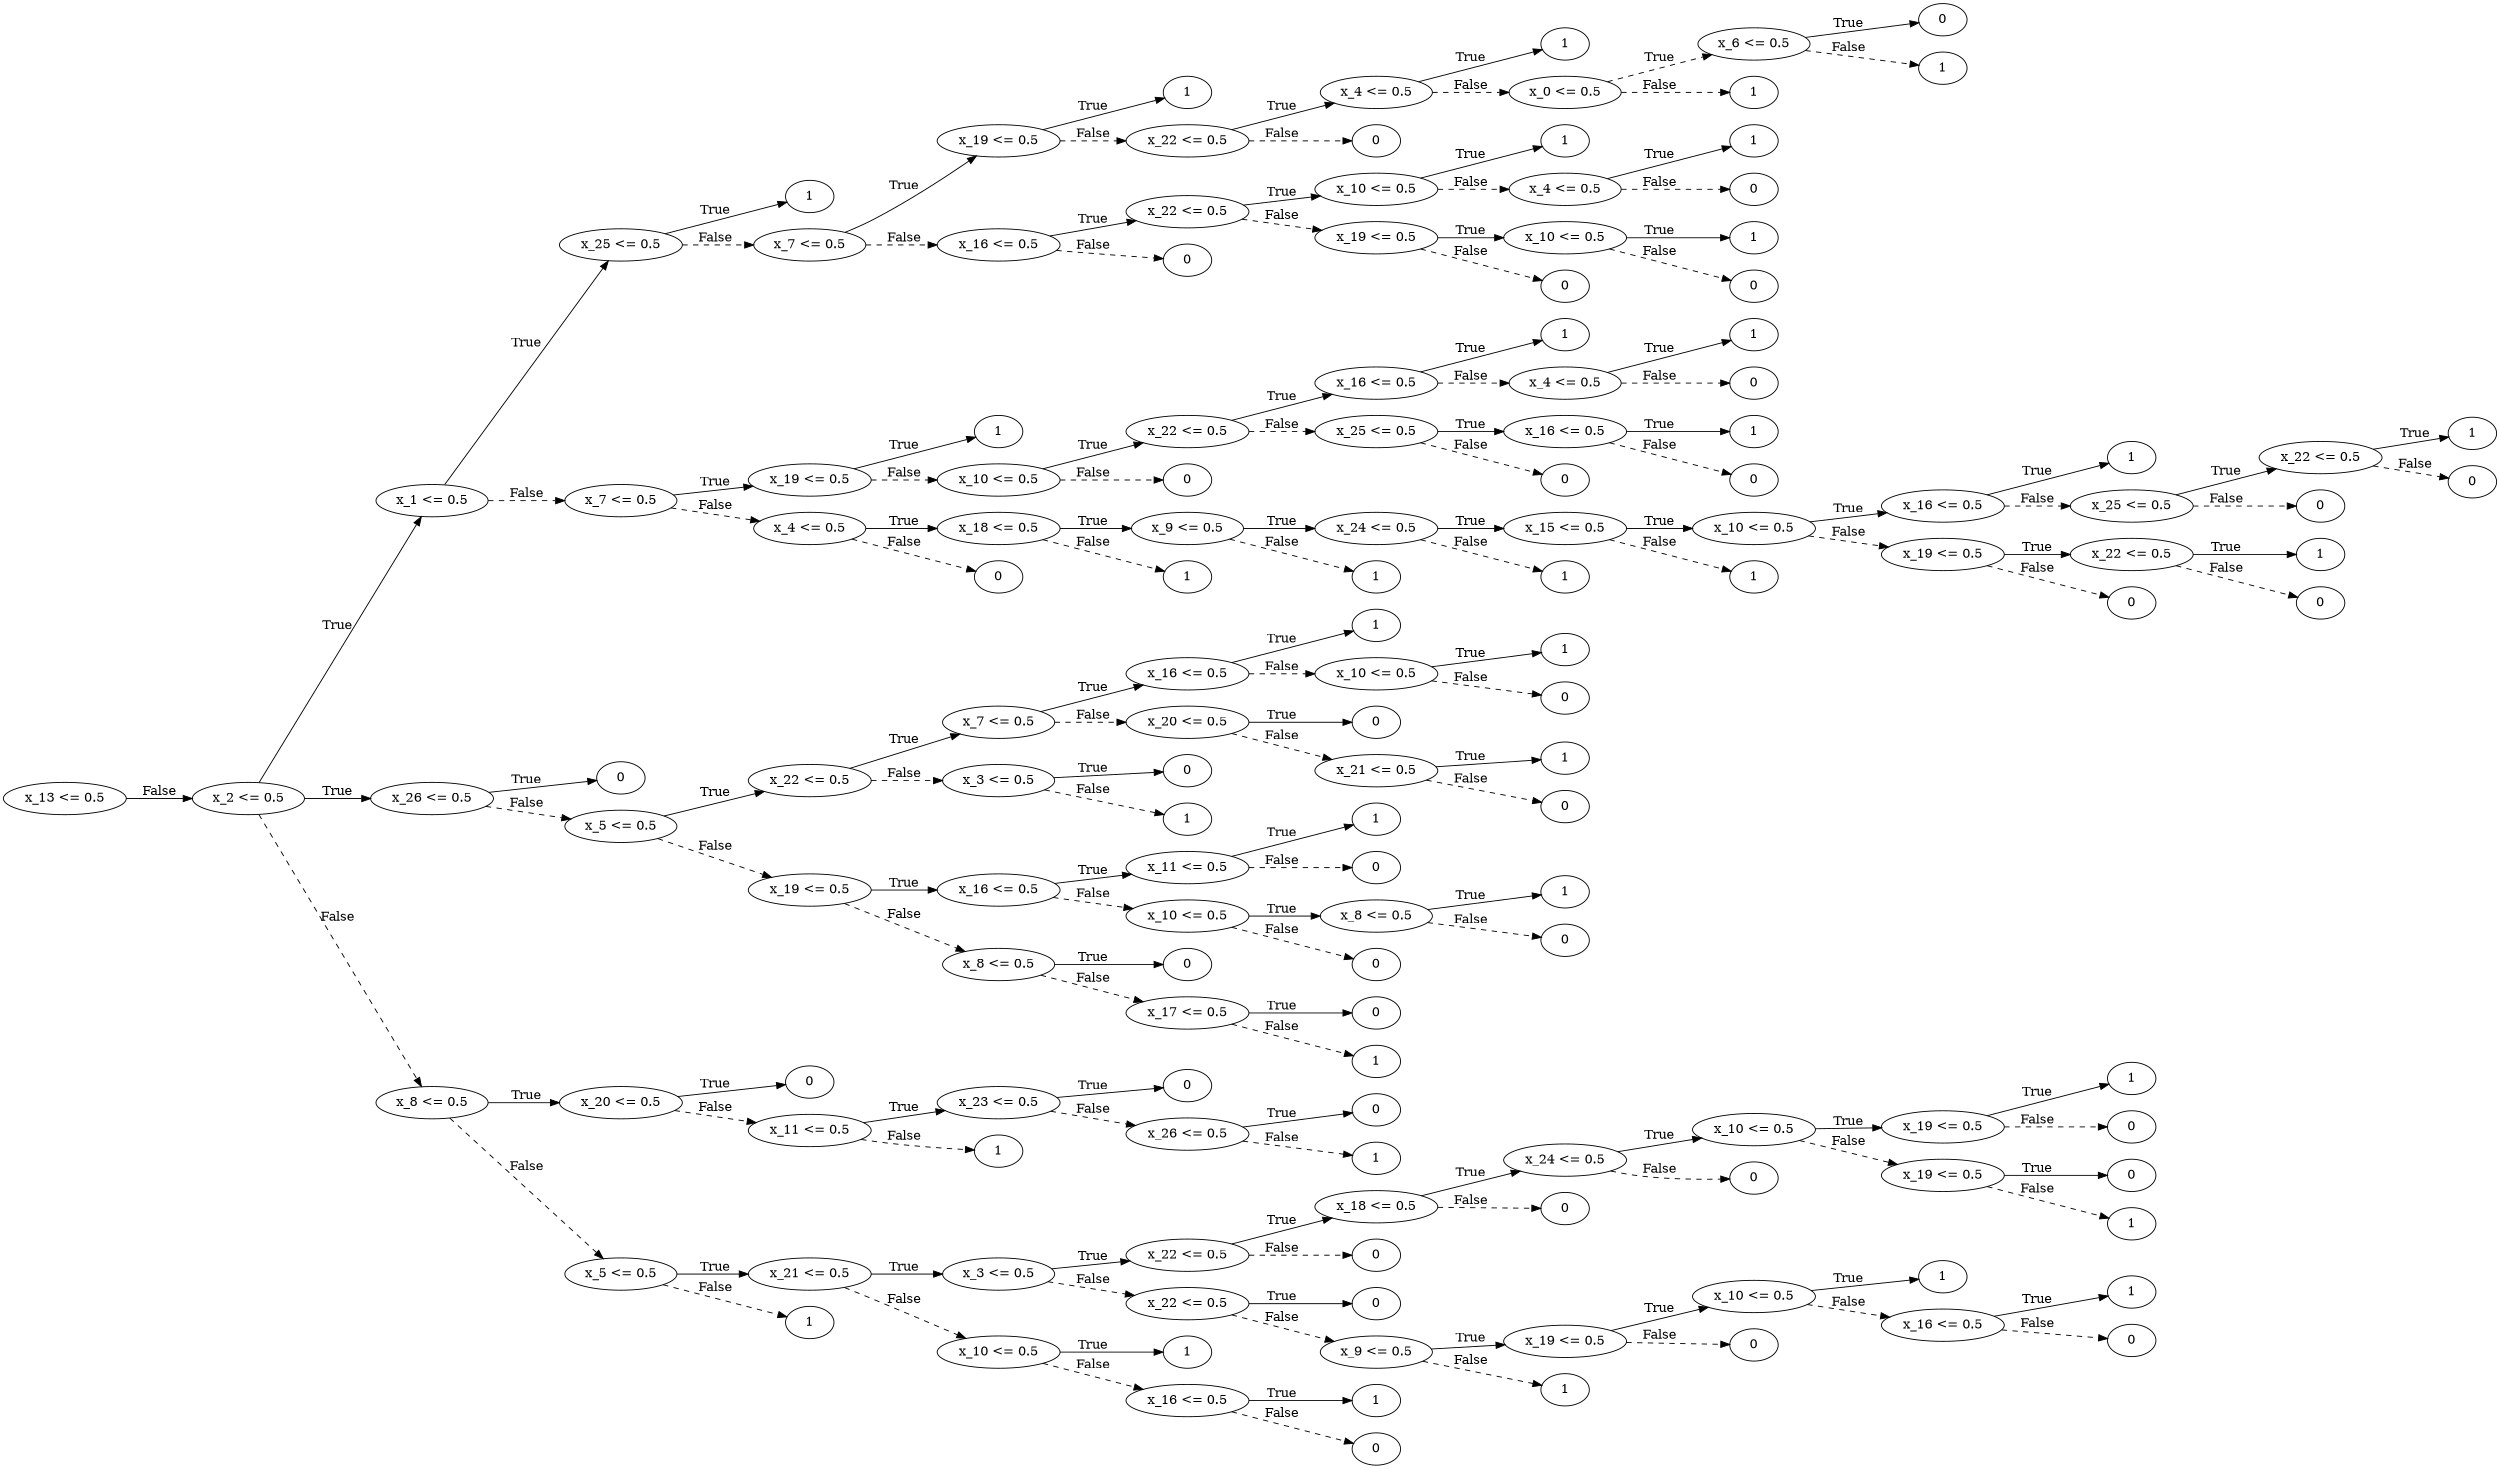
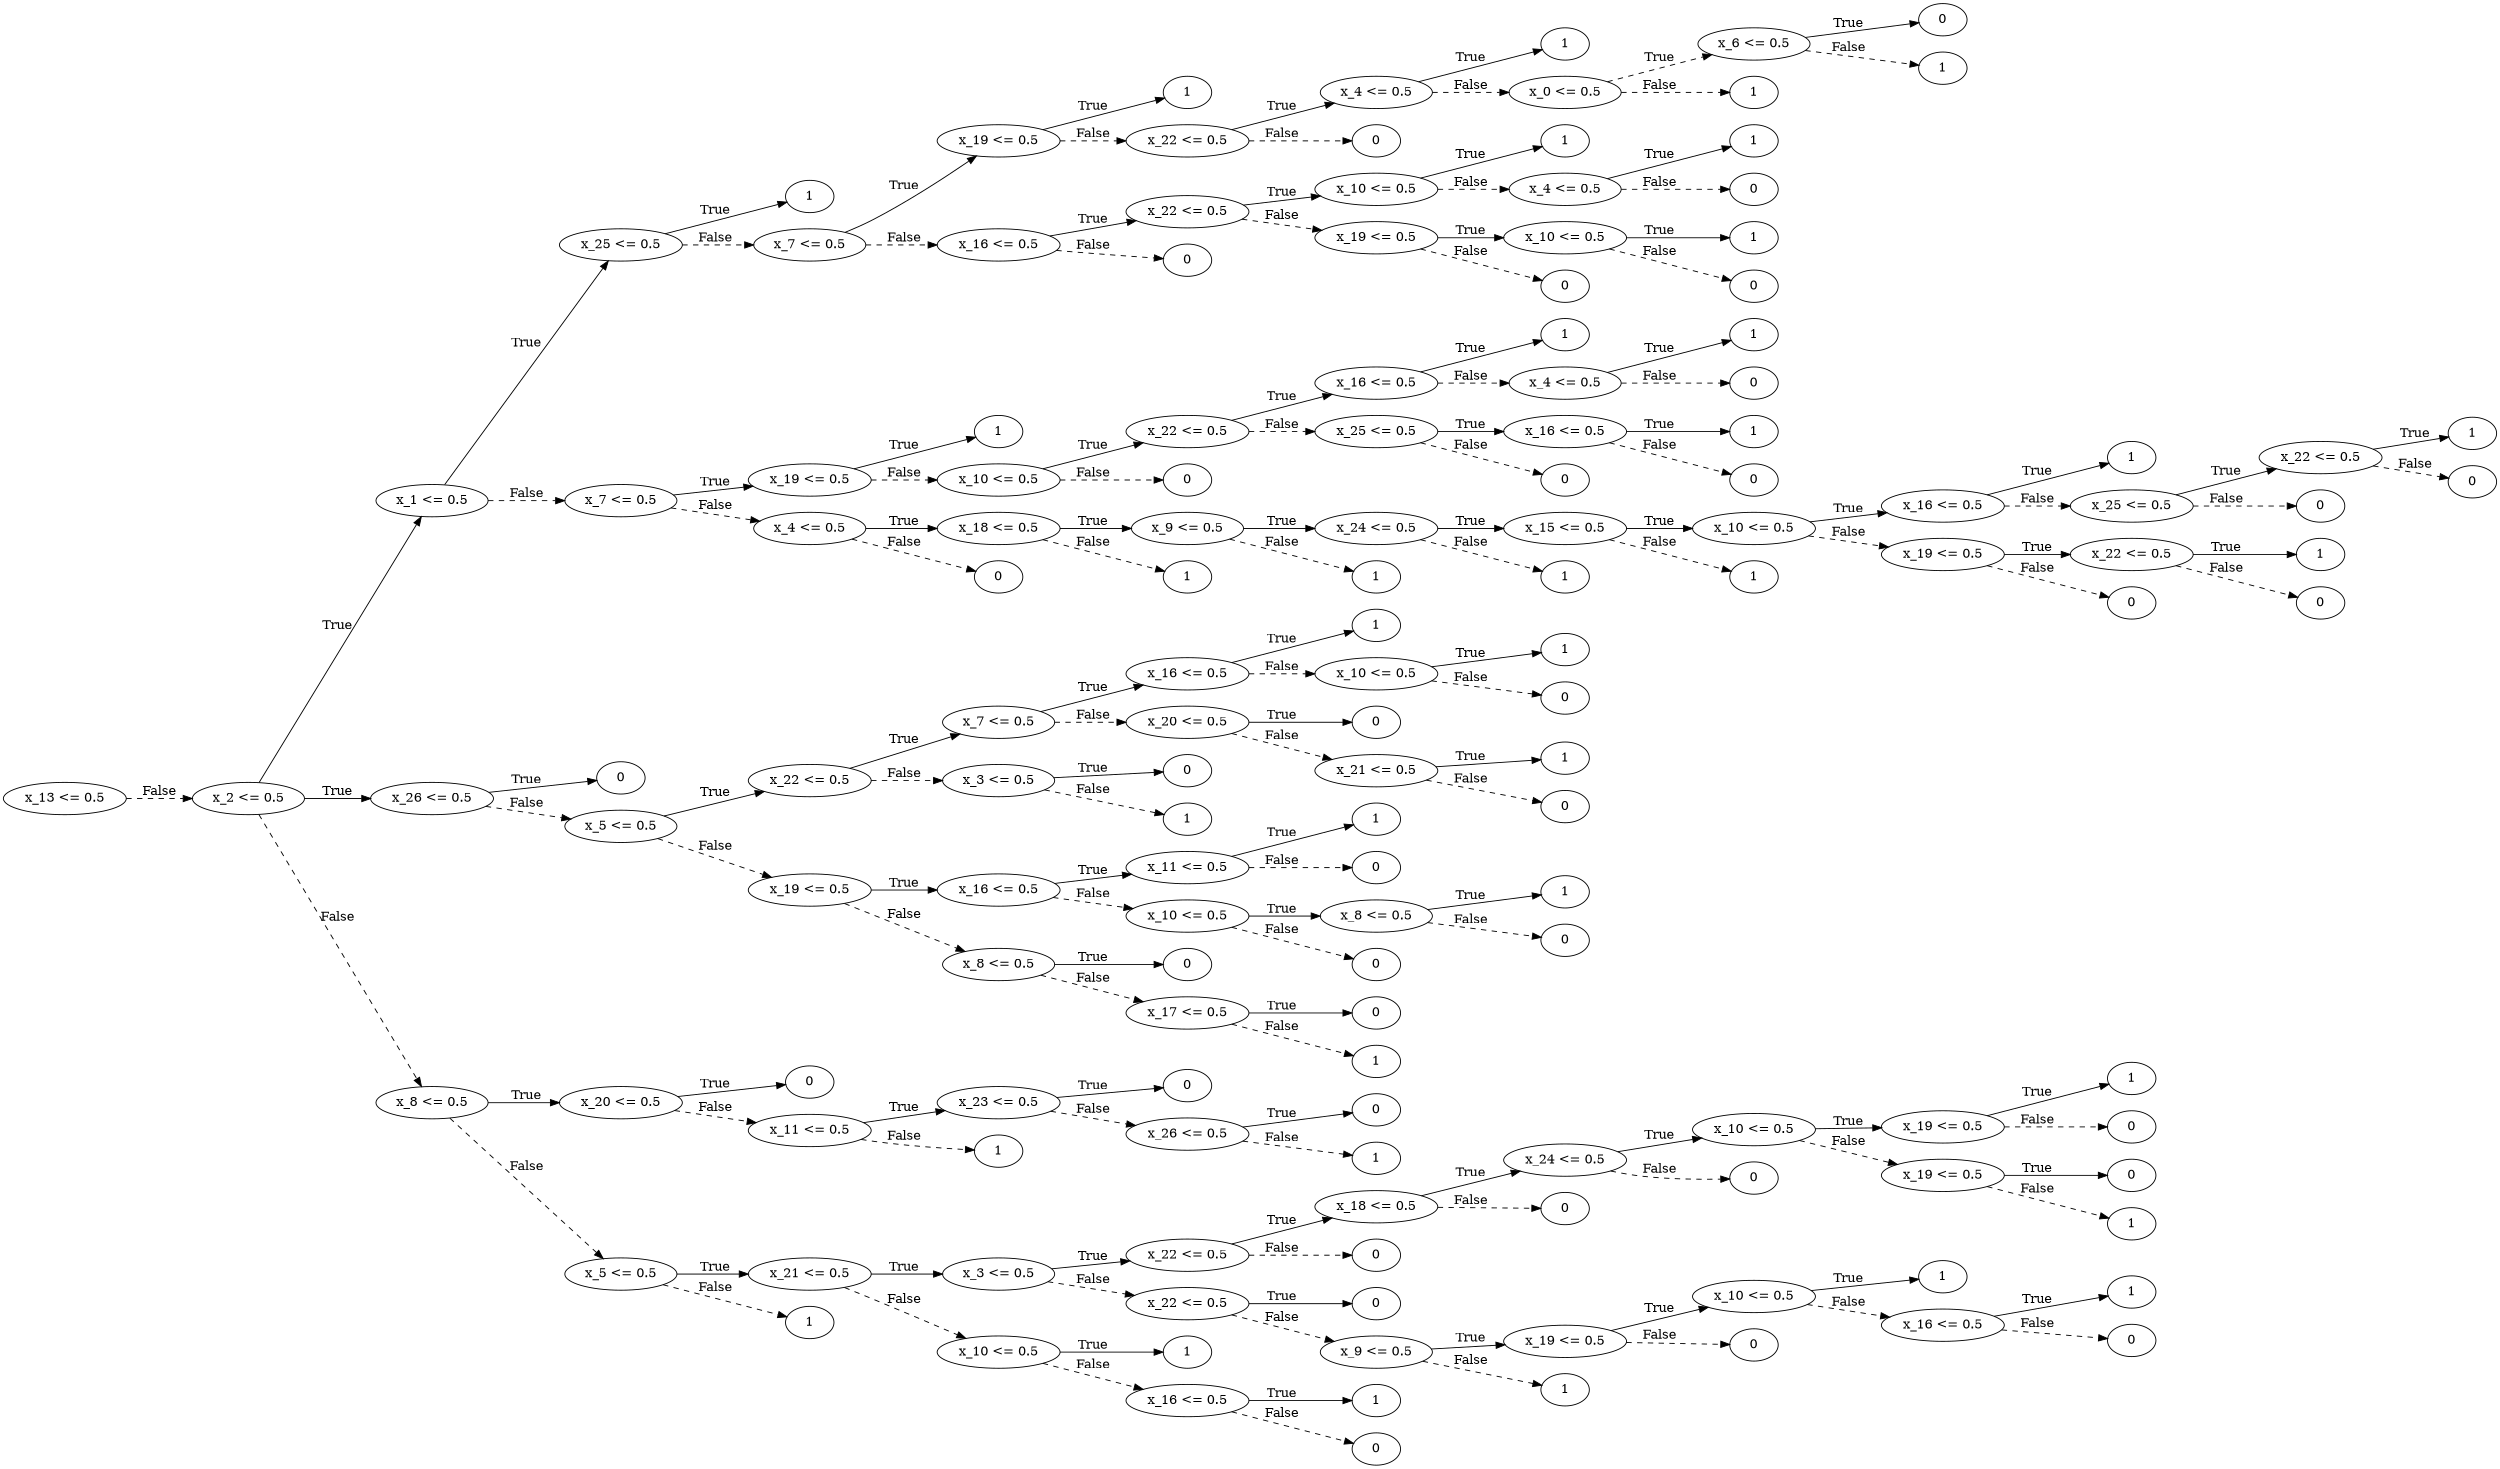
edge "x_13 <= 0.5" -> "x_2 <= 0.5": style solid -> dashed
